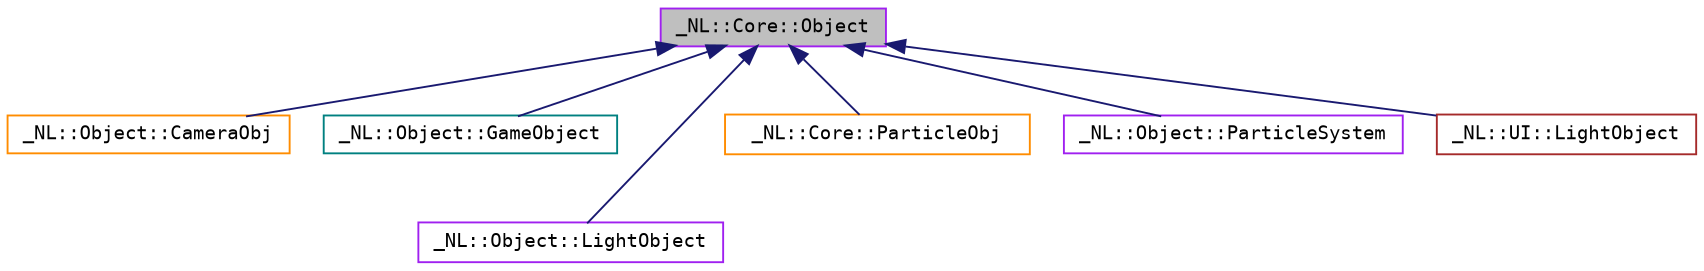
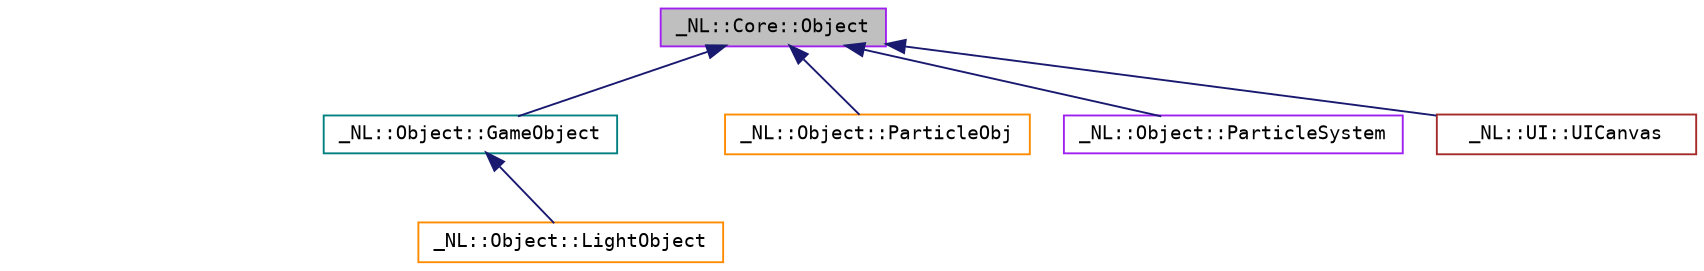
node "_NL::Object::CameraObj": removed
node "_NL::Core::ParticleObj": label "_NL::Core::ParticleObj" -> "_NL::Object::ParticleObj"
node "_NL::UI::LightObject": label "_NL::UI::LightObject" -> "_NL::UI::UICanvas"
edge "_NL::Object::LightObject" -> "_NL::Core::Object": now "_NL::Object::LightObject" -> "_NL::Object::GameObject"
node "_NL::Object::LightObject": color purple -> darkorange
